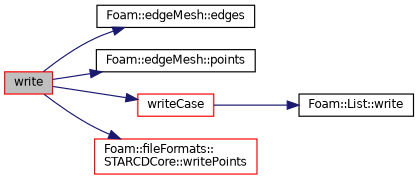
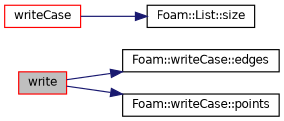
node "Foam::edgeMesh::edges": label "Foam::edgeMesh::edges" -> "Foam::writeCase::edges"
node "Foam::edgeMesh::points": label "Foam::edgeMesh::points" -> "Foam::writeCase::points"
edge "write" -> "writeCase": removed
node "Foam::List::write": label "Foam::List::write" -> "Foam::List::size"
node "Foam::fileFormats:: STARCDCore::writePoints": removed
